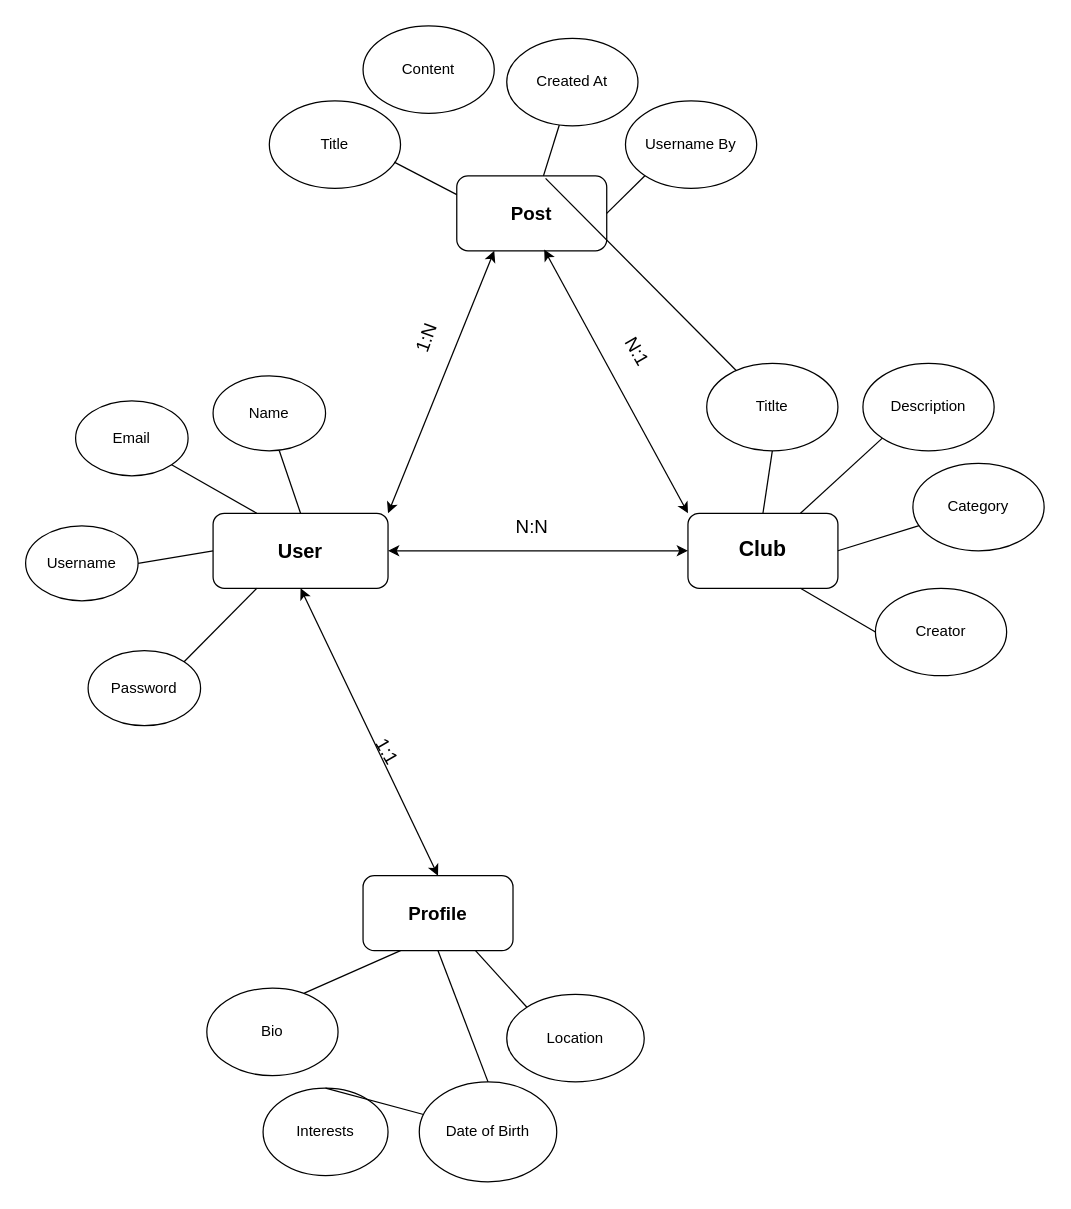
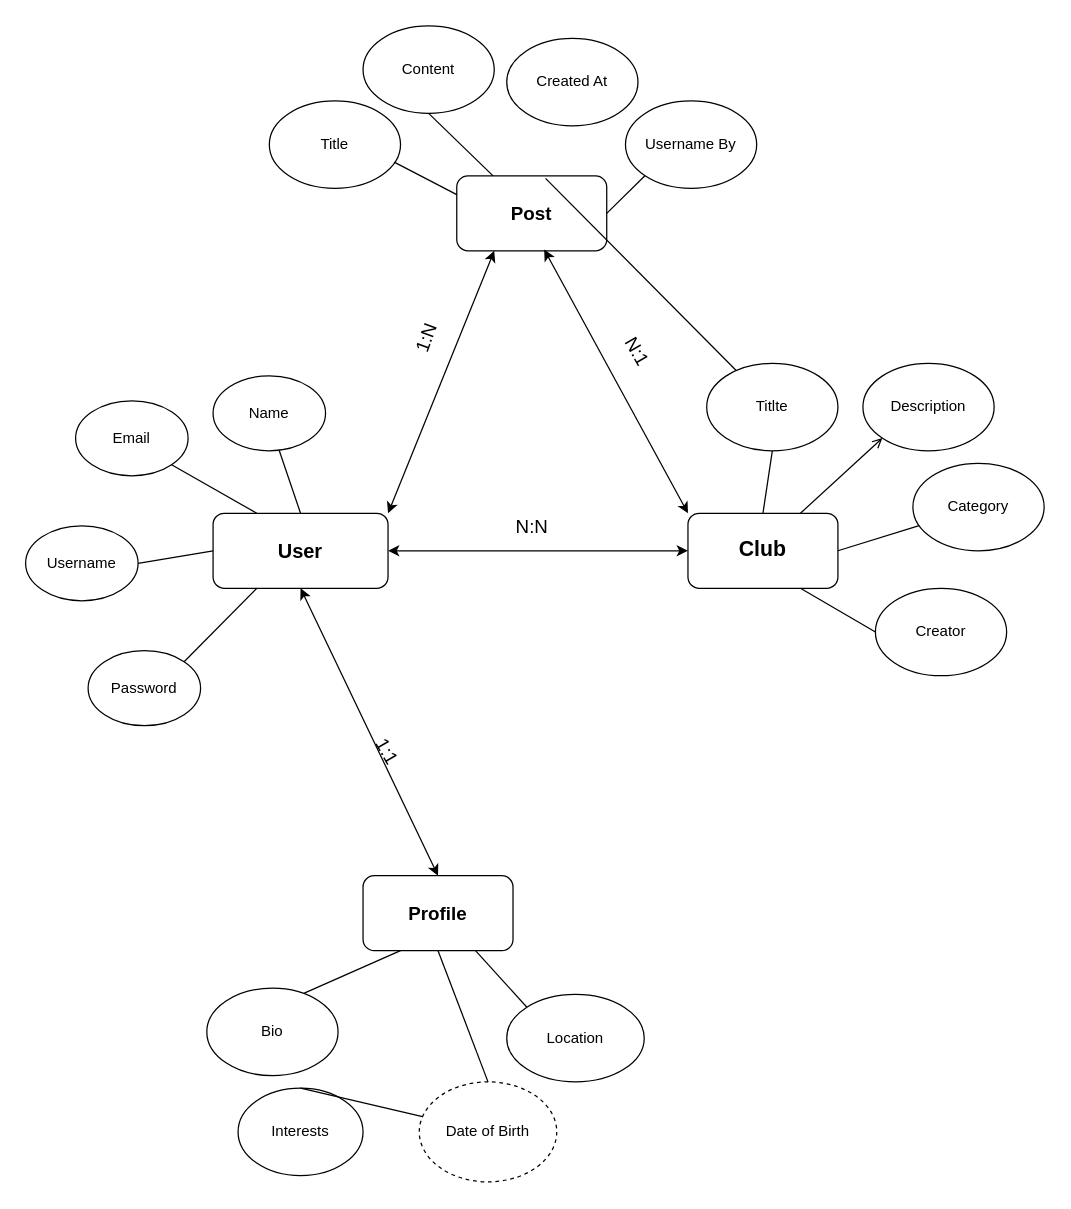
edge "Created At" -- "Post": now "Content" -- "Post"
edge "Description" -- "Club": arrowhead none -> open
node "Interests": moved (326, 1132) -> (301, 1132)
node "Date of Birth": style solid -> dashed
